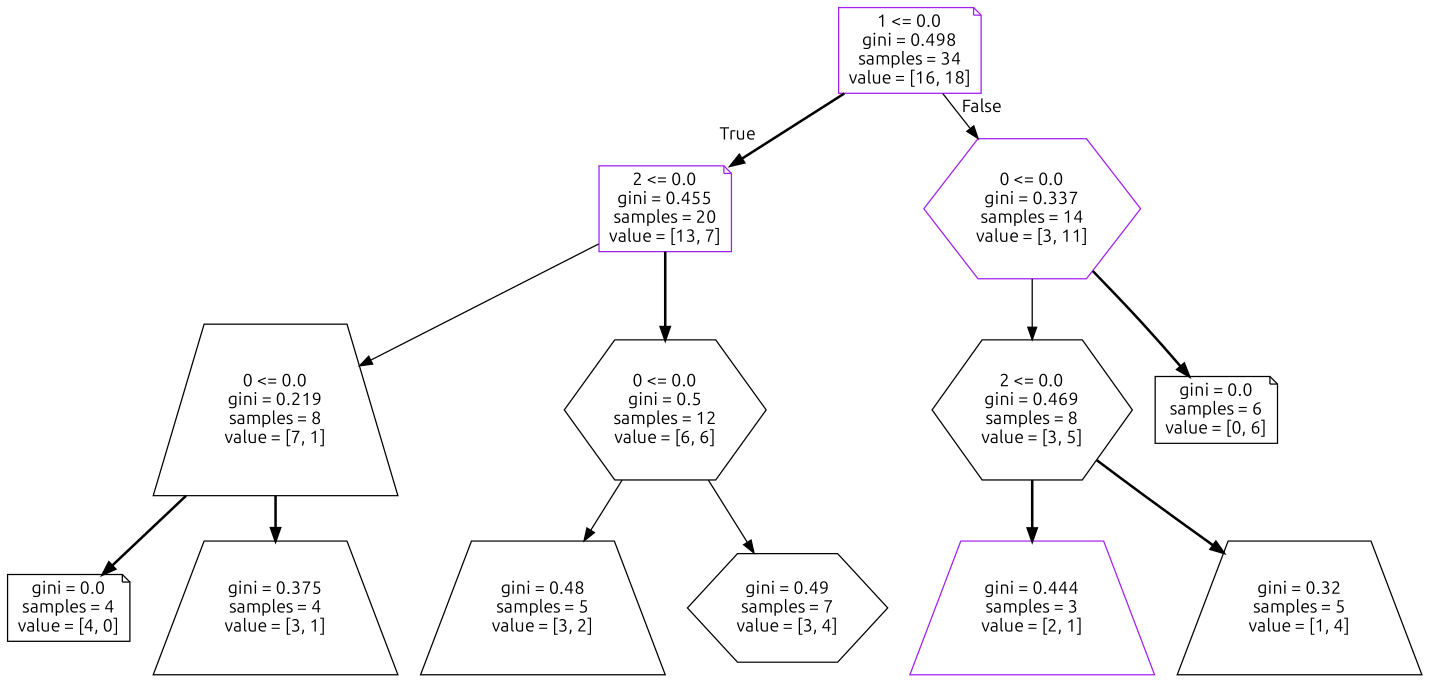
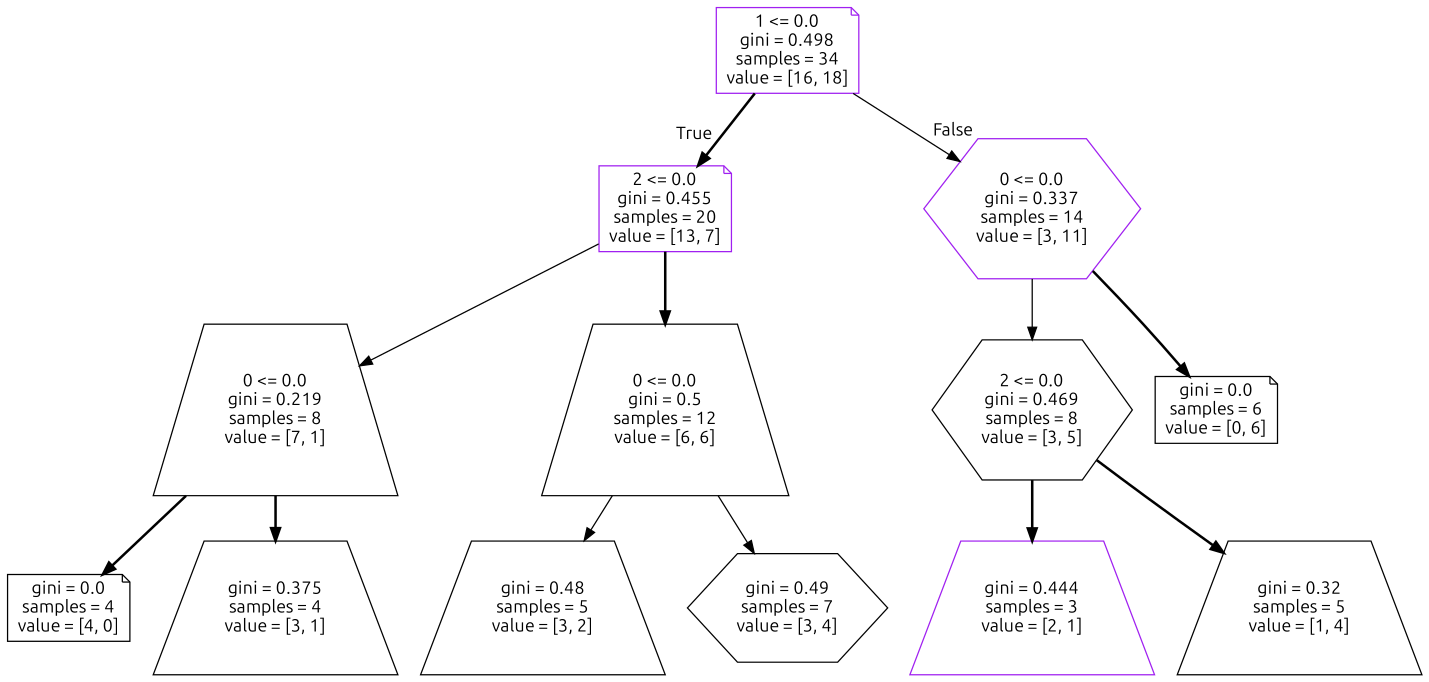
node "0 <= 0.0 gini = 0.5 samples = 12 value = [6, 6]": shape hexagon -> trapezium
